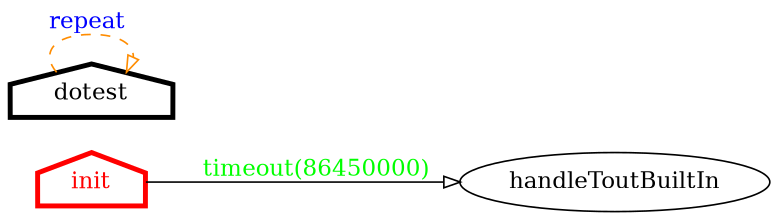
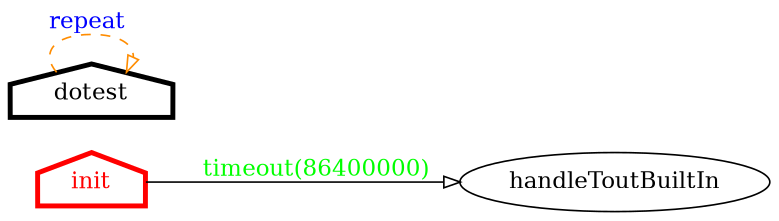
edge "init" -> "handleToutBuiltIn": label "timeout(86450000)" -> "timeout(86400000)"
